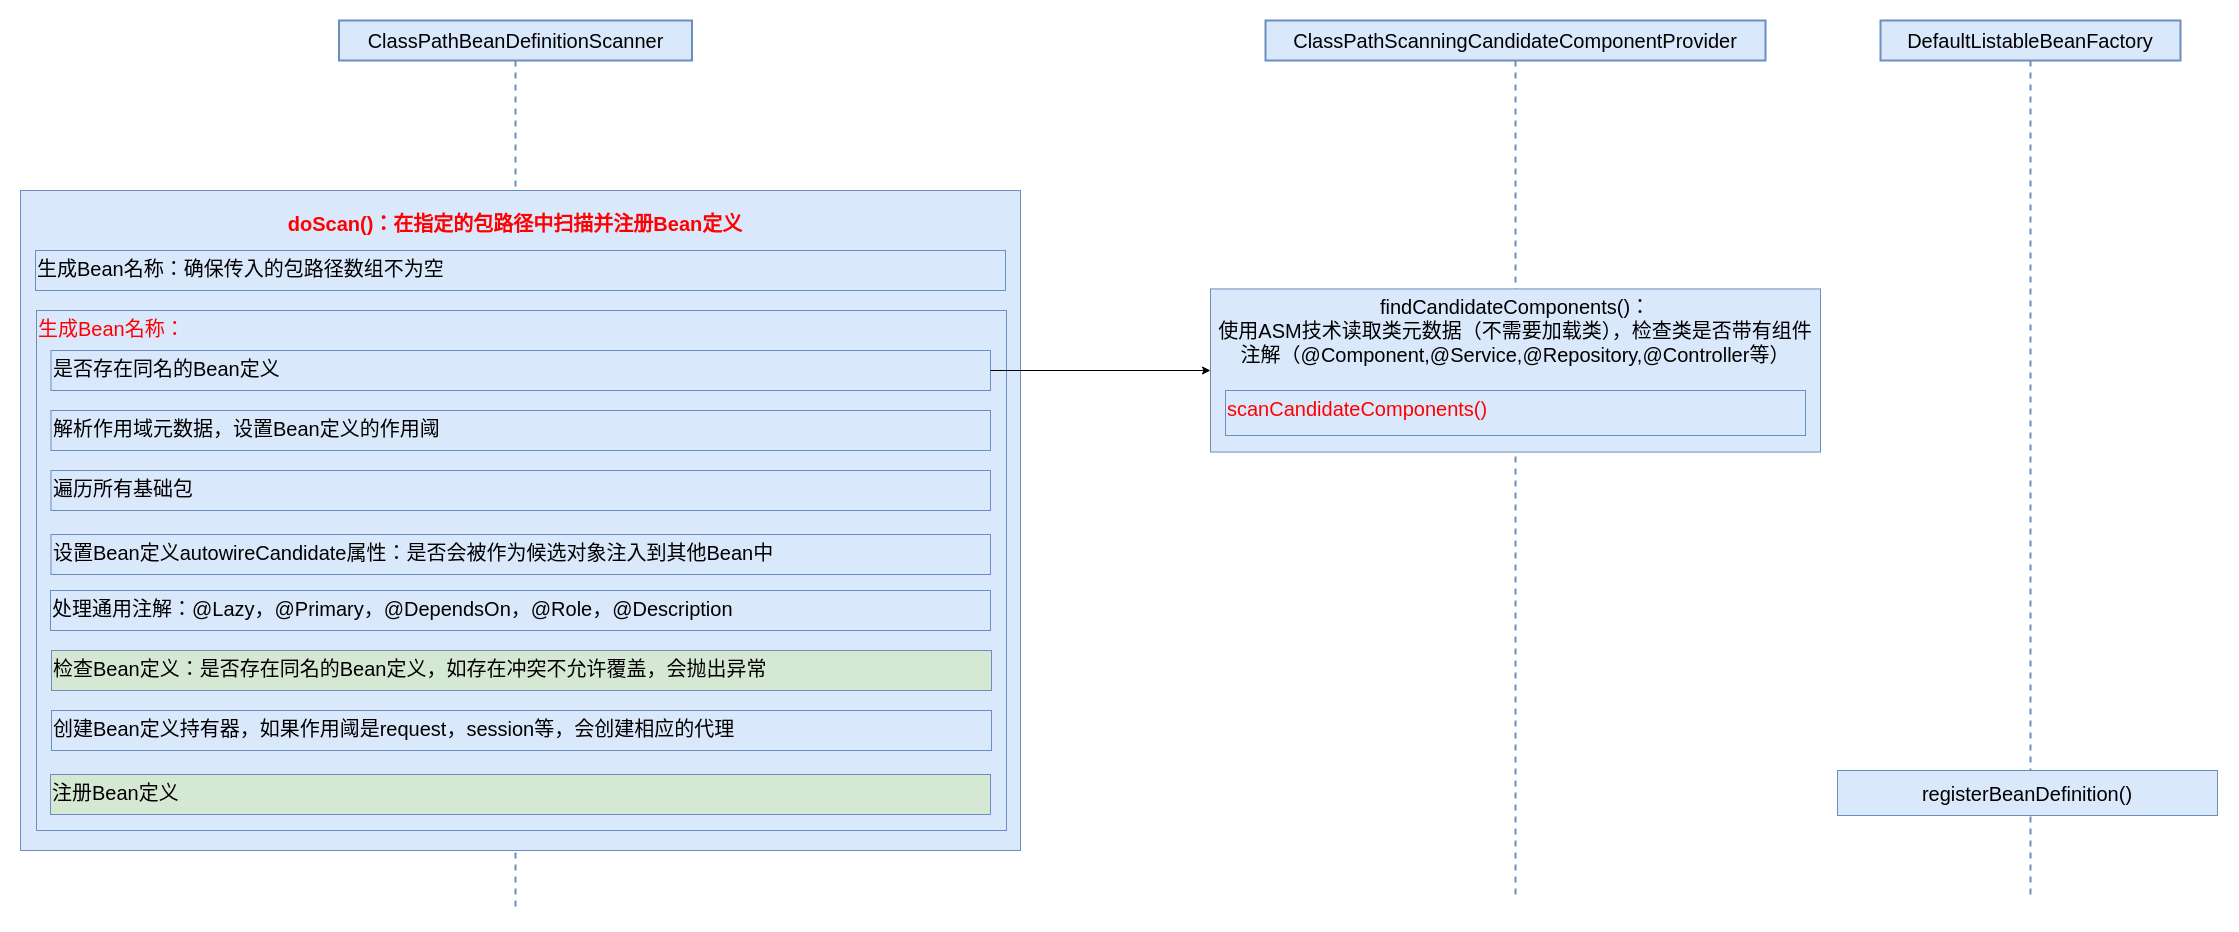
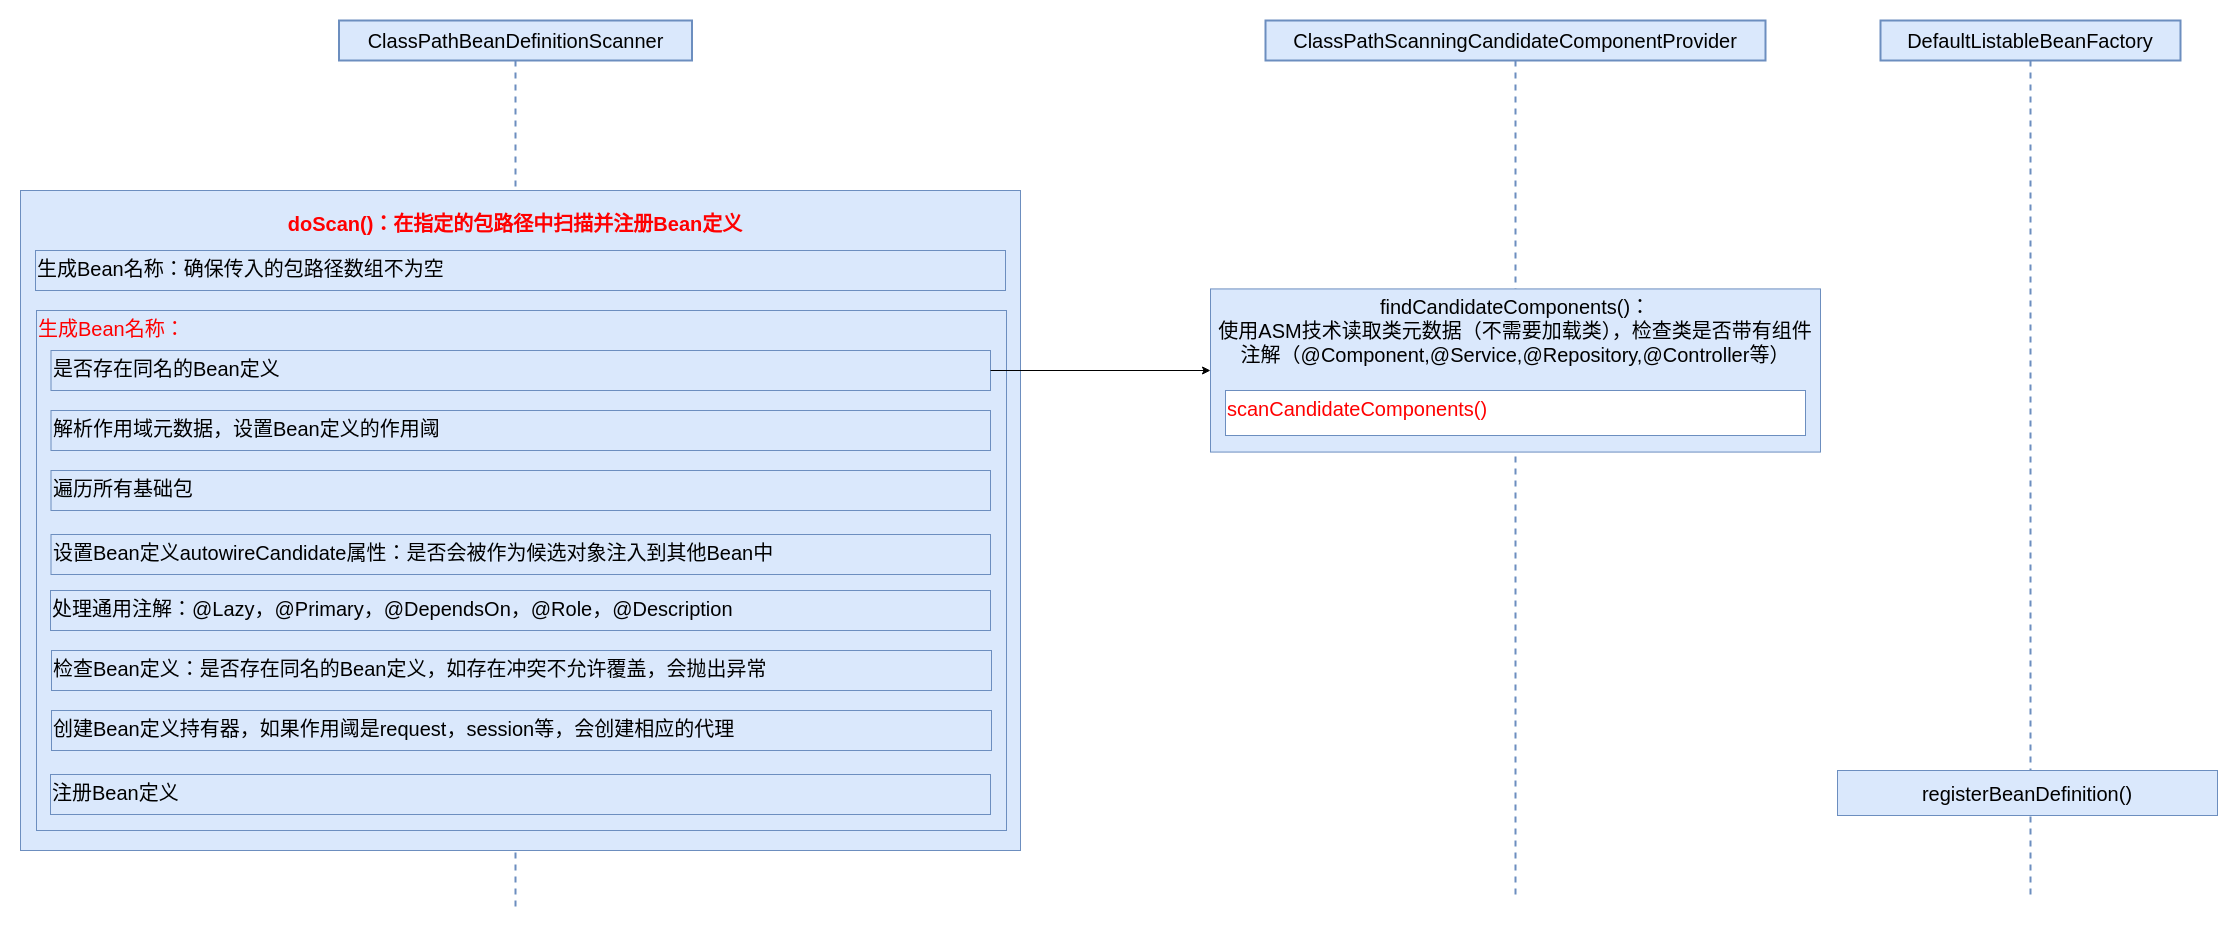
node "scanCandidateComponents()": fillcolor #dae8fc -> #ffffff
node "检查Bean定义：是否存在同名的Bean定义，如存在冲突不允许覆盖，会抛出异常": fillcolor #d5e8d4 -> #dae8fc
node "注册Bean定义": fillcolor #d5e8d4 -> #dae8fc
